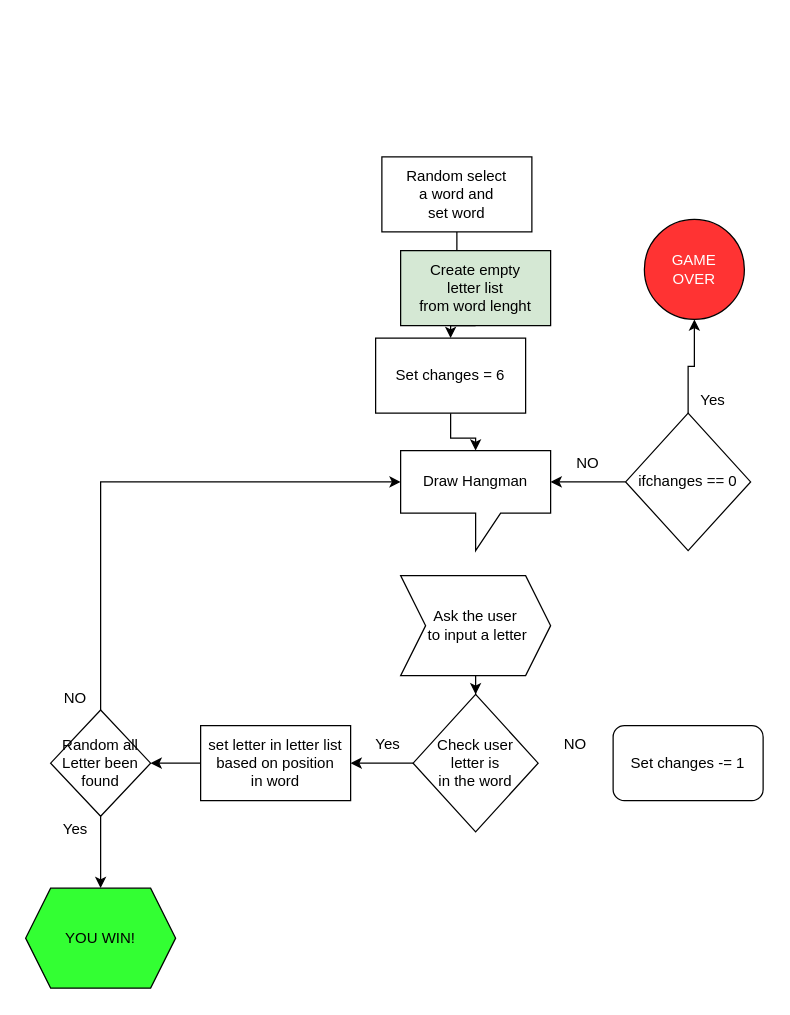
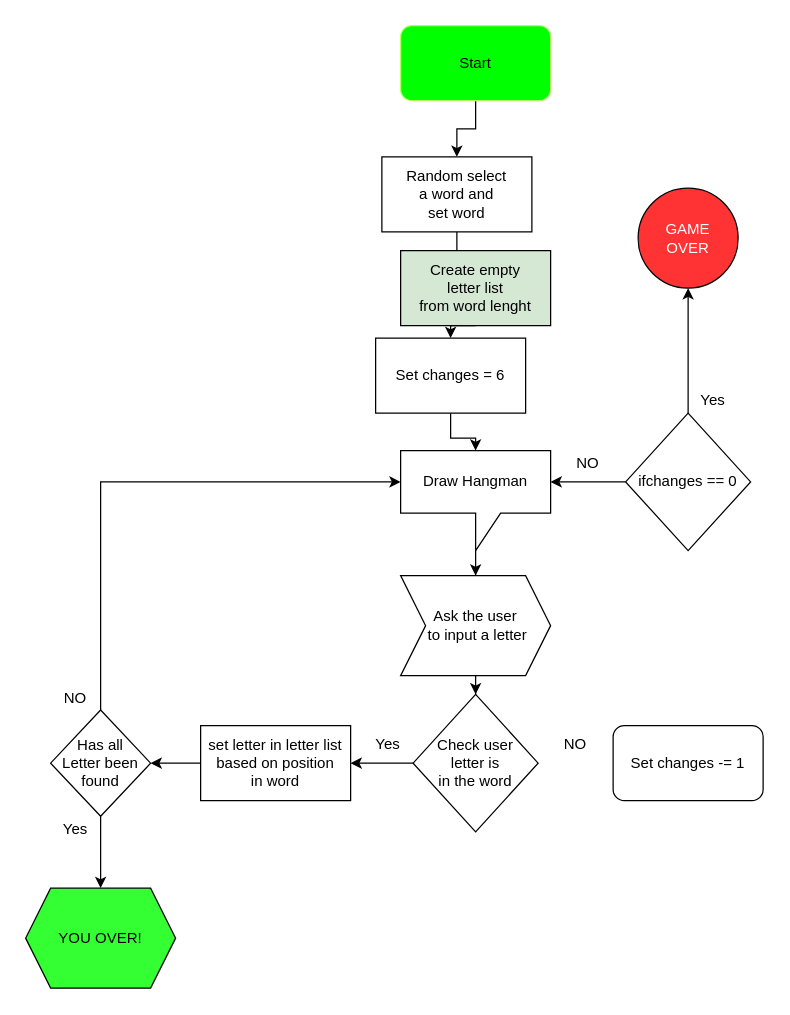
node "Start": added
edge "Start" -> "Random select a word and set word": added
node "GAME OVER": moved (694, 269) -> (688, 238)
edge "Draw Hangman" -> "Ask the user to input a letter": added
node "Random all Letter been found": label "Random all Letter been found" -> "Has all Letter been found"
node "YOU WIN!": label "YOU WIN!" -> "YOU OVER!"
